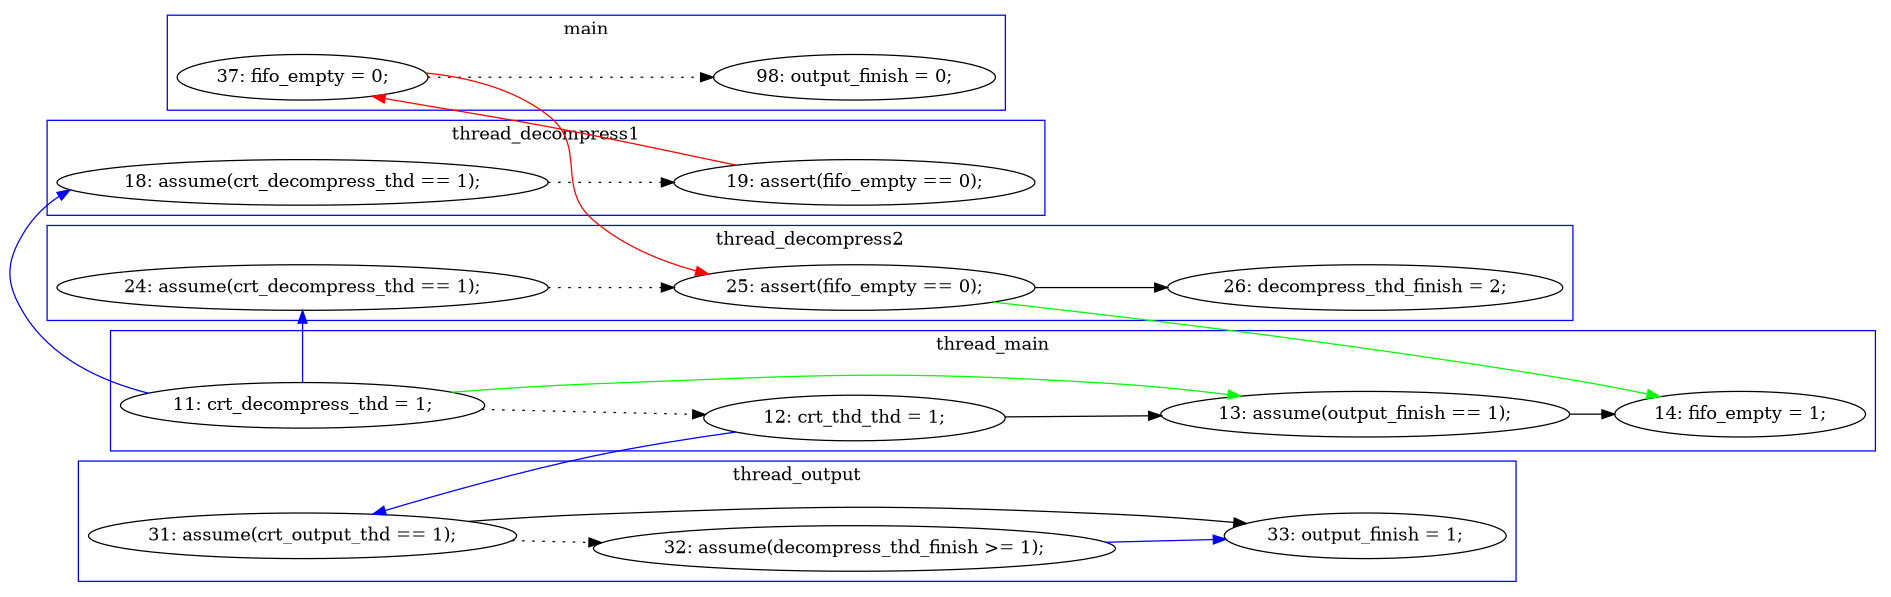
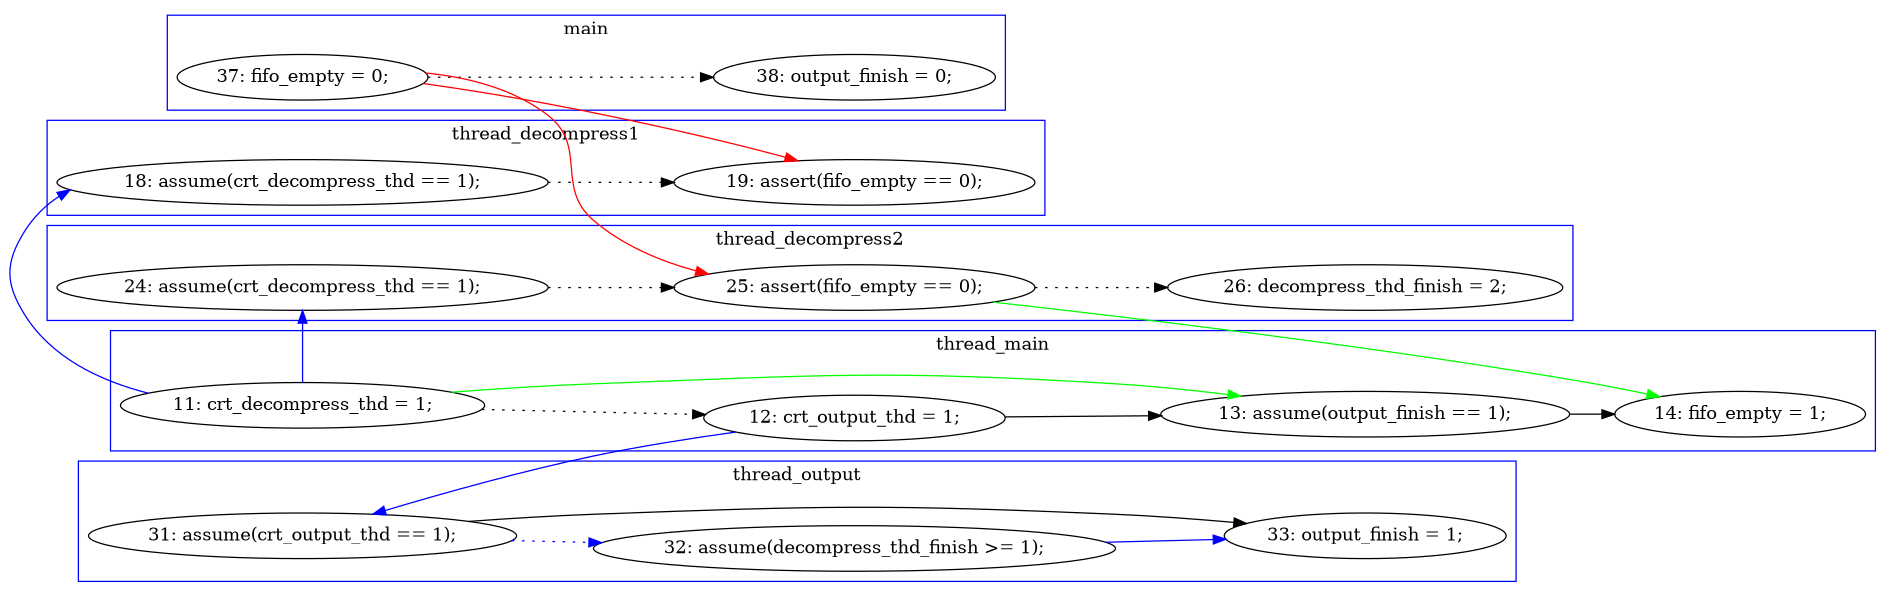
node "98: output_finish = 0;": label "98: output_finish = 0;" -> "38: output_finish = 0;"
edge "19: assert(fifo_empty == 0);" -> "37: fifo_empty = 0;": reversed
edge "25: assert(fifo_empty == 0);" -> "26: decompress_thd_finish = 2;": style solid -> dotted
node "12: crt_thd_thd = 1;": label "12: crt_thd_thd = 1;" -> "12: crt_output_thd = 1;"
edge "31: assume(crt_output_thd == 1);" -> "32: assume(decompress_thd_finish >= 1);": color black -> Blue
